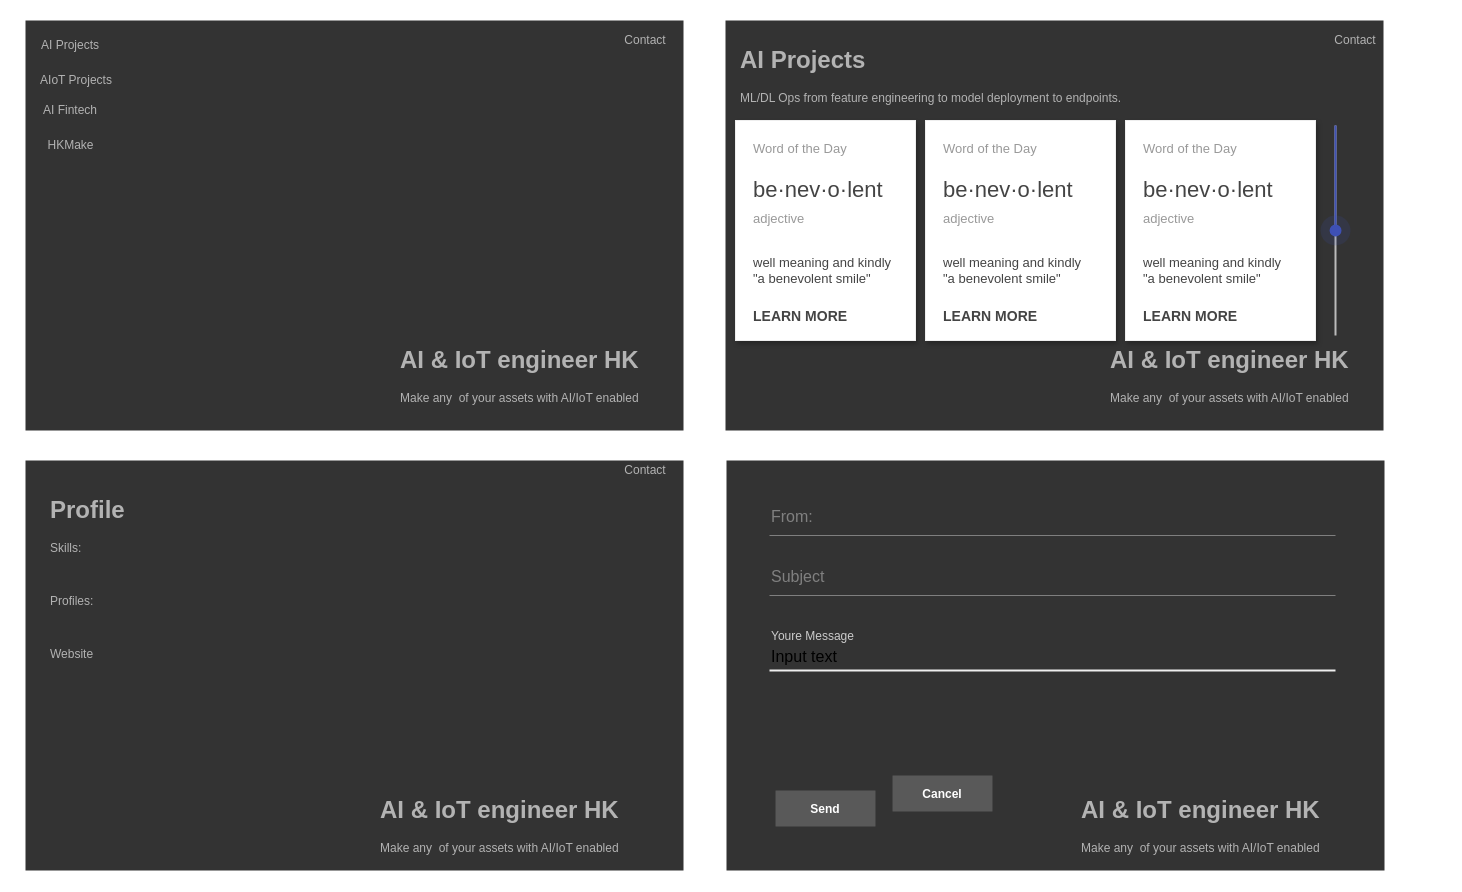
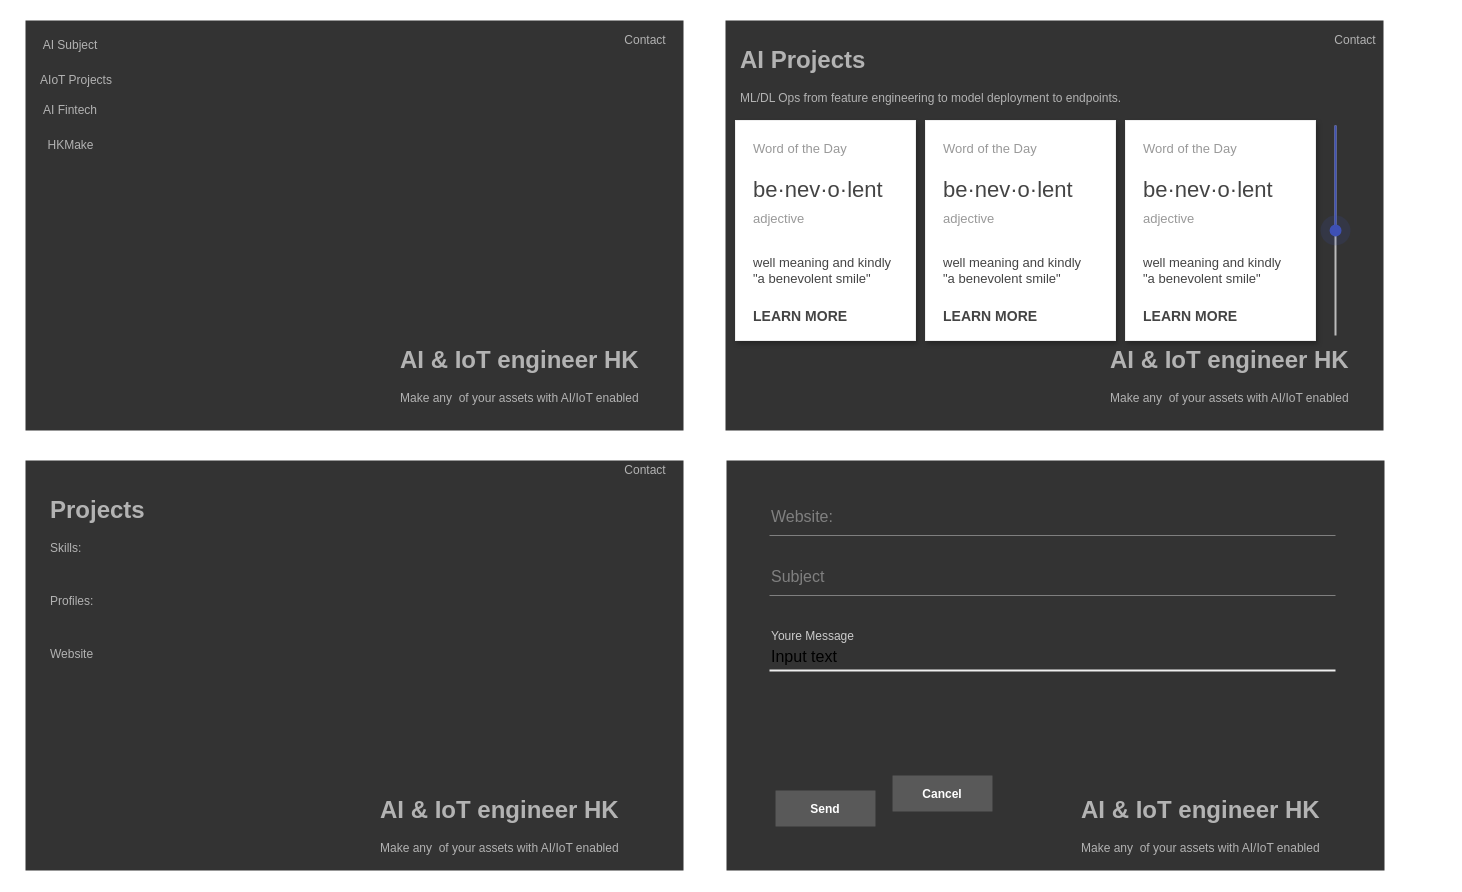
node "AI Projects": label "AI Projects" -> "AI Subject"
node "ProfileSkills: Profiles: Website": label "ProfileSkills: Profiles: Website" -> "ProjectsSkills: Profiles: Website"
node "From:": label "From:" -> "Website:"
